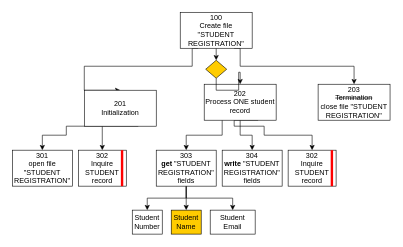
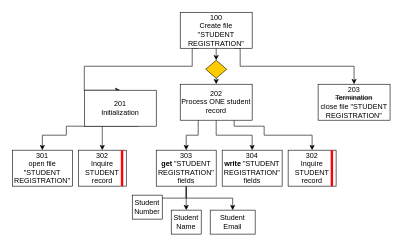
node "202 Process ONE student record": moved (240, 102) -> (216, 102)
node "Student Number": moved (147, 222) -> (147, 207)
node "Student Name": fillcolor #ffcc00 -> #ffffff
